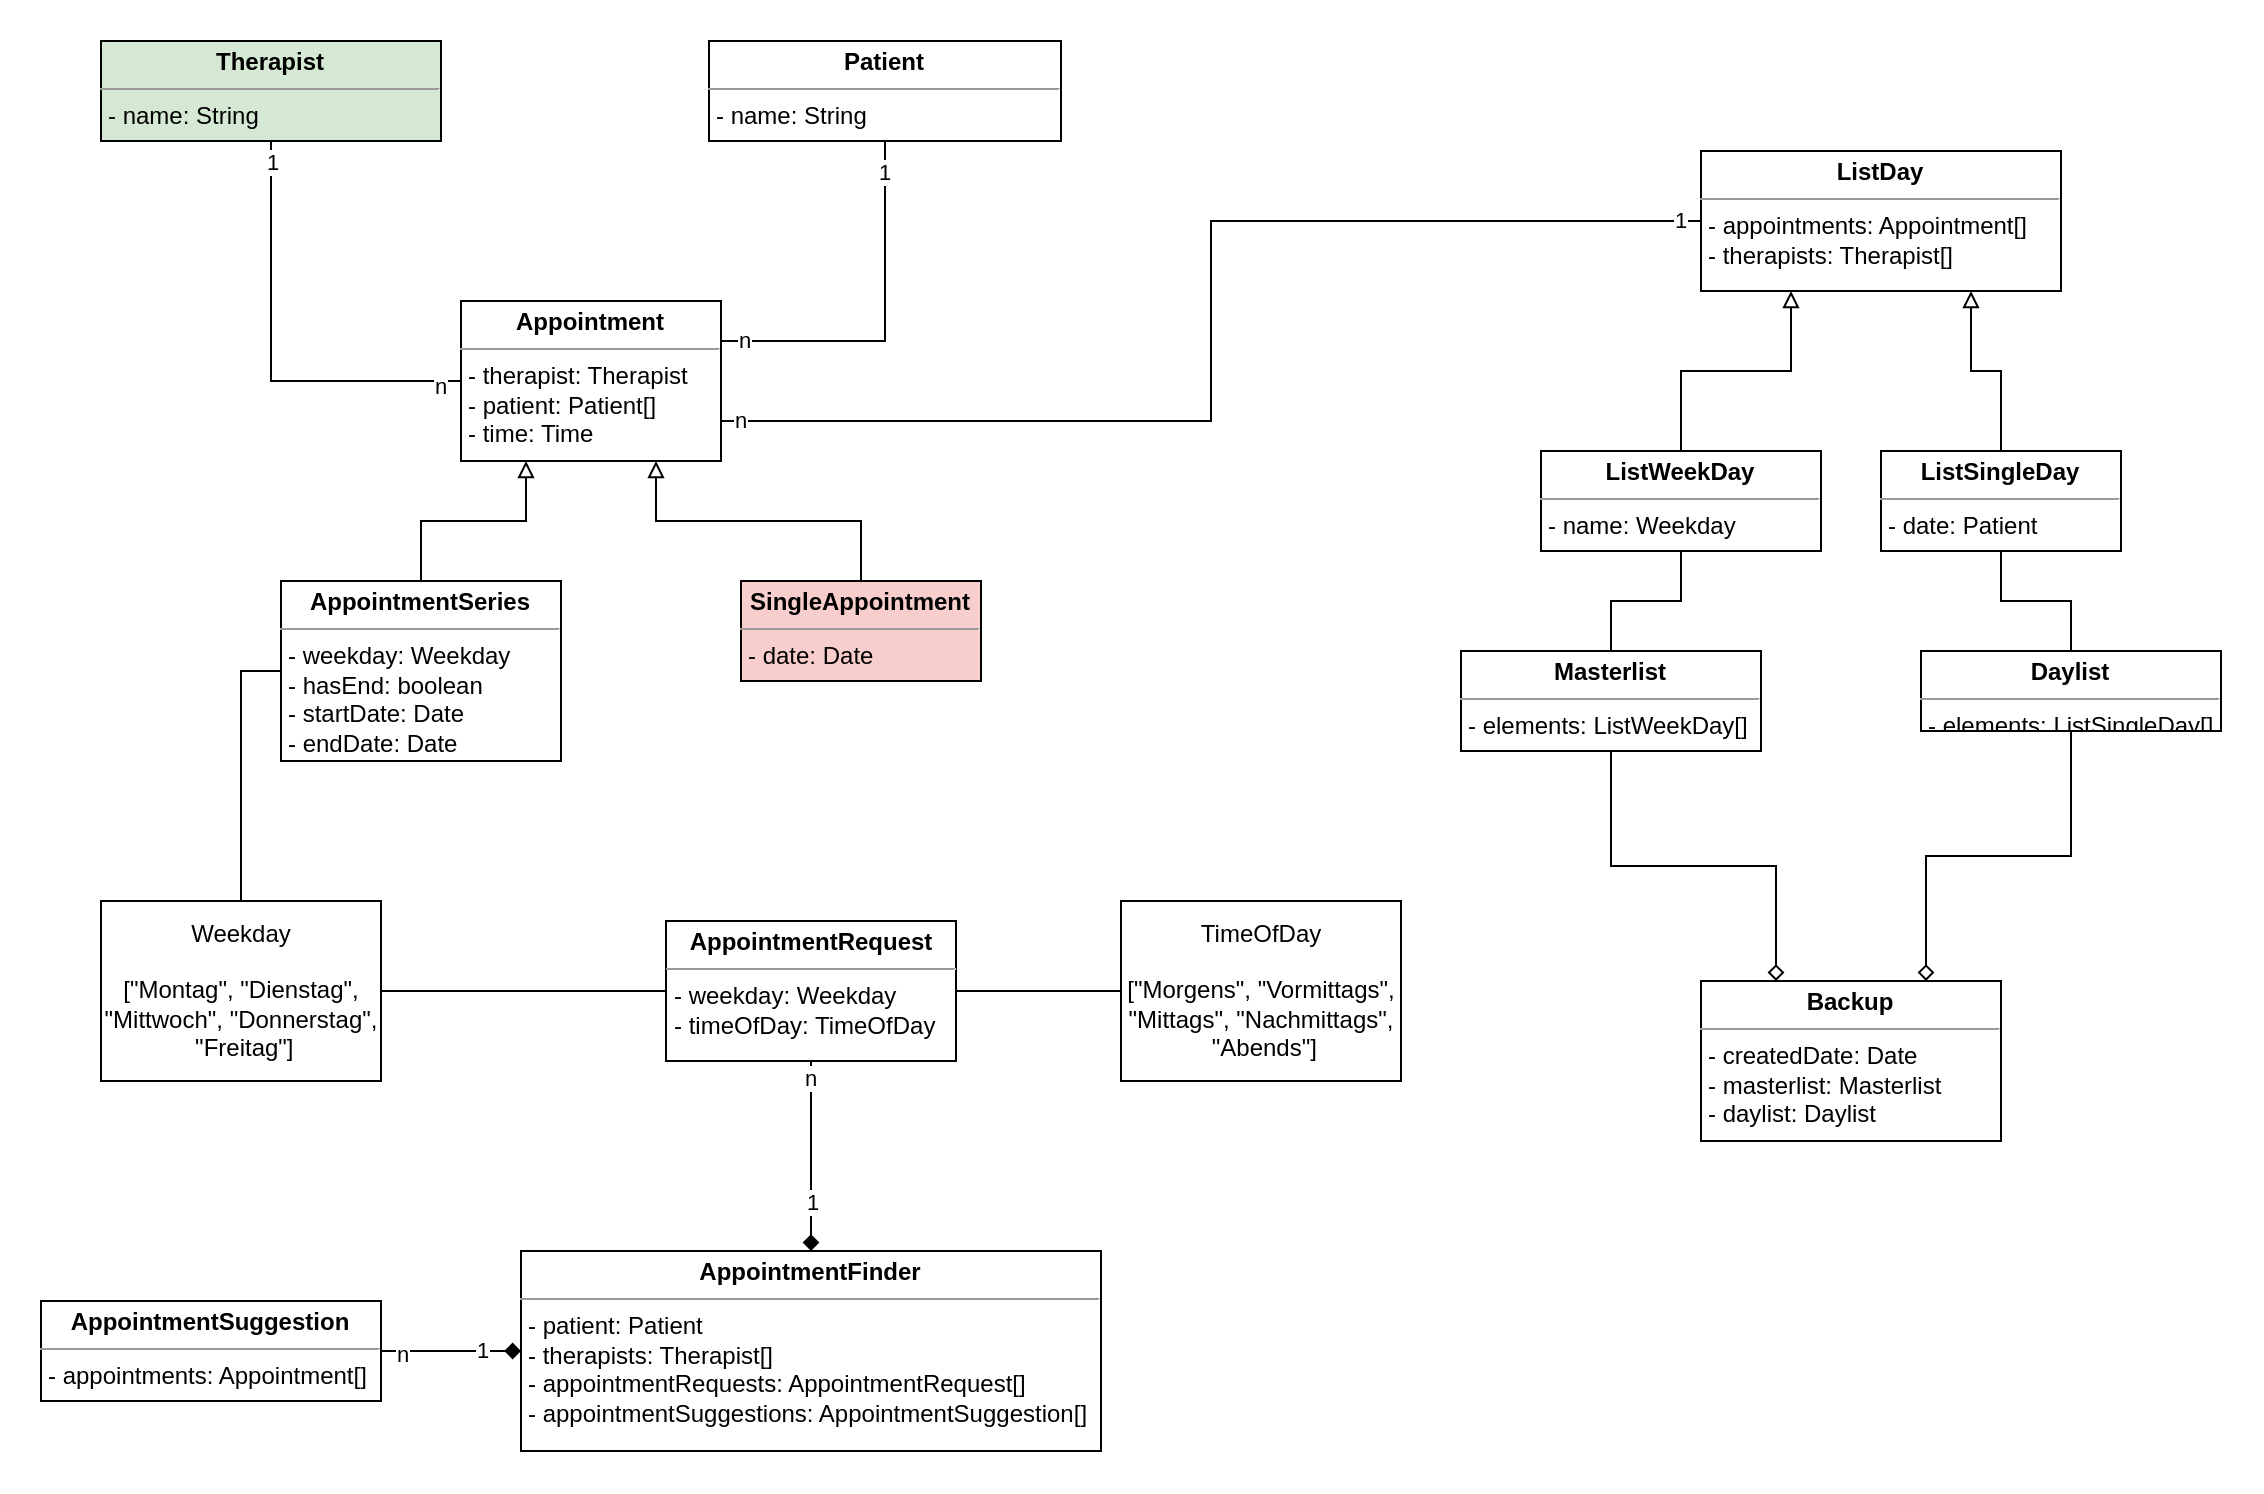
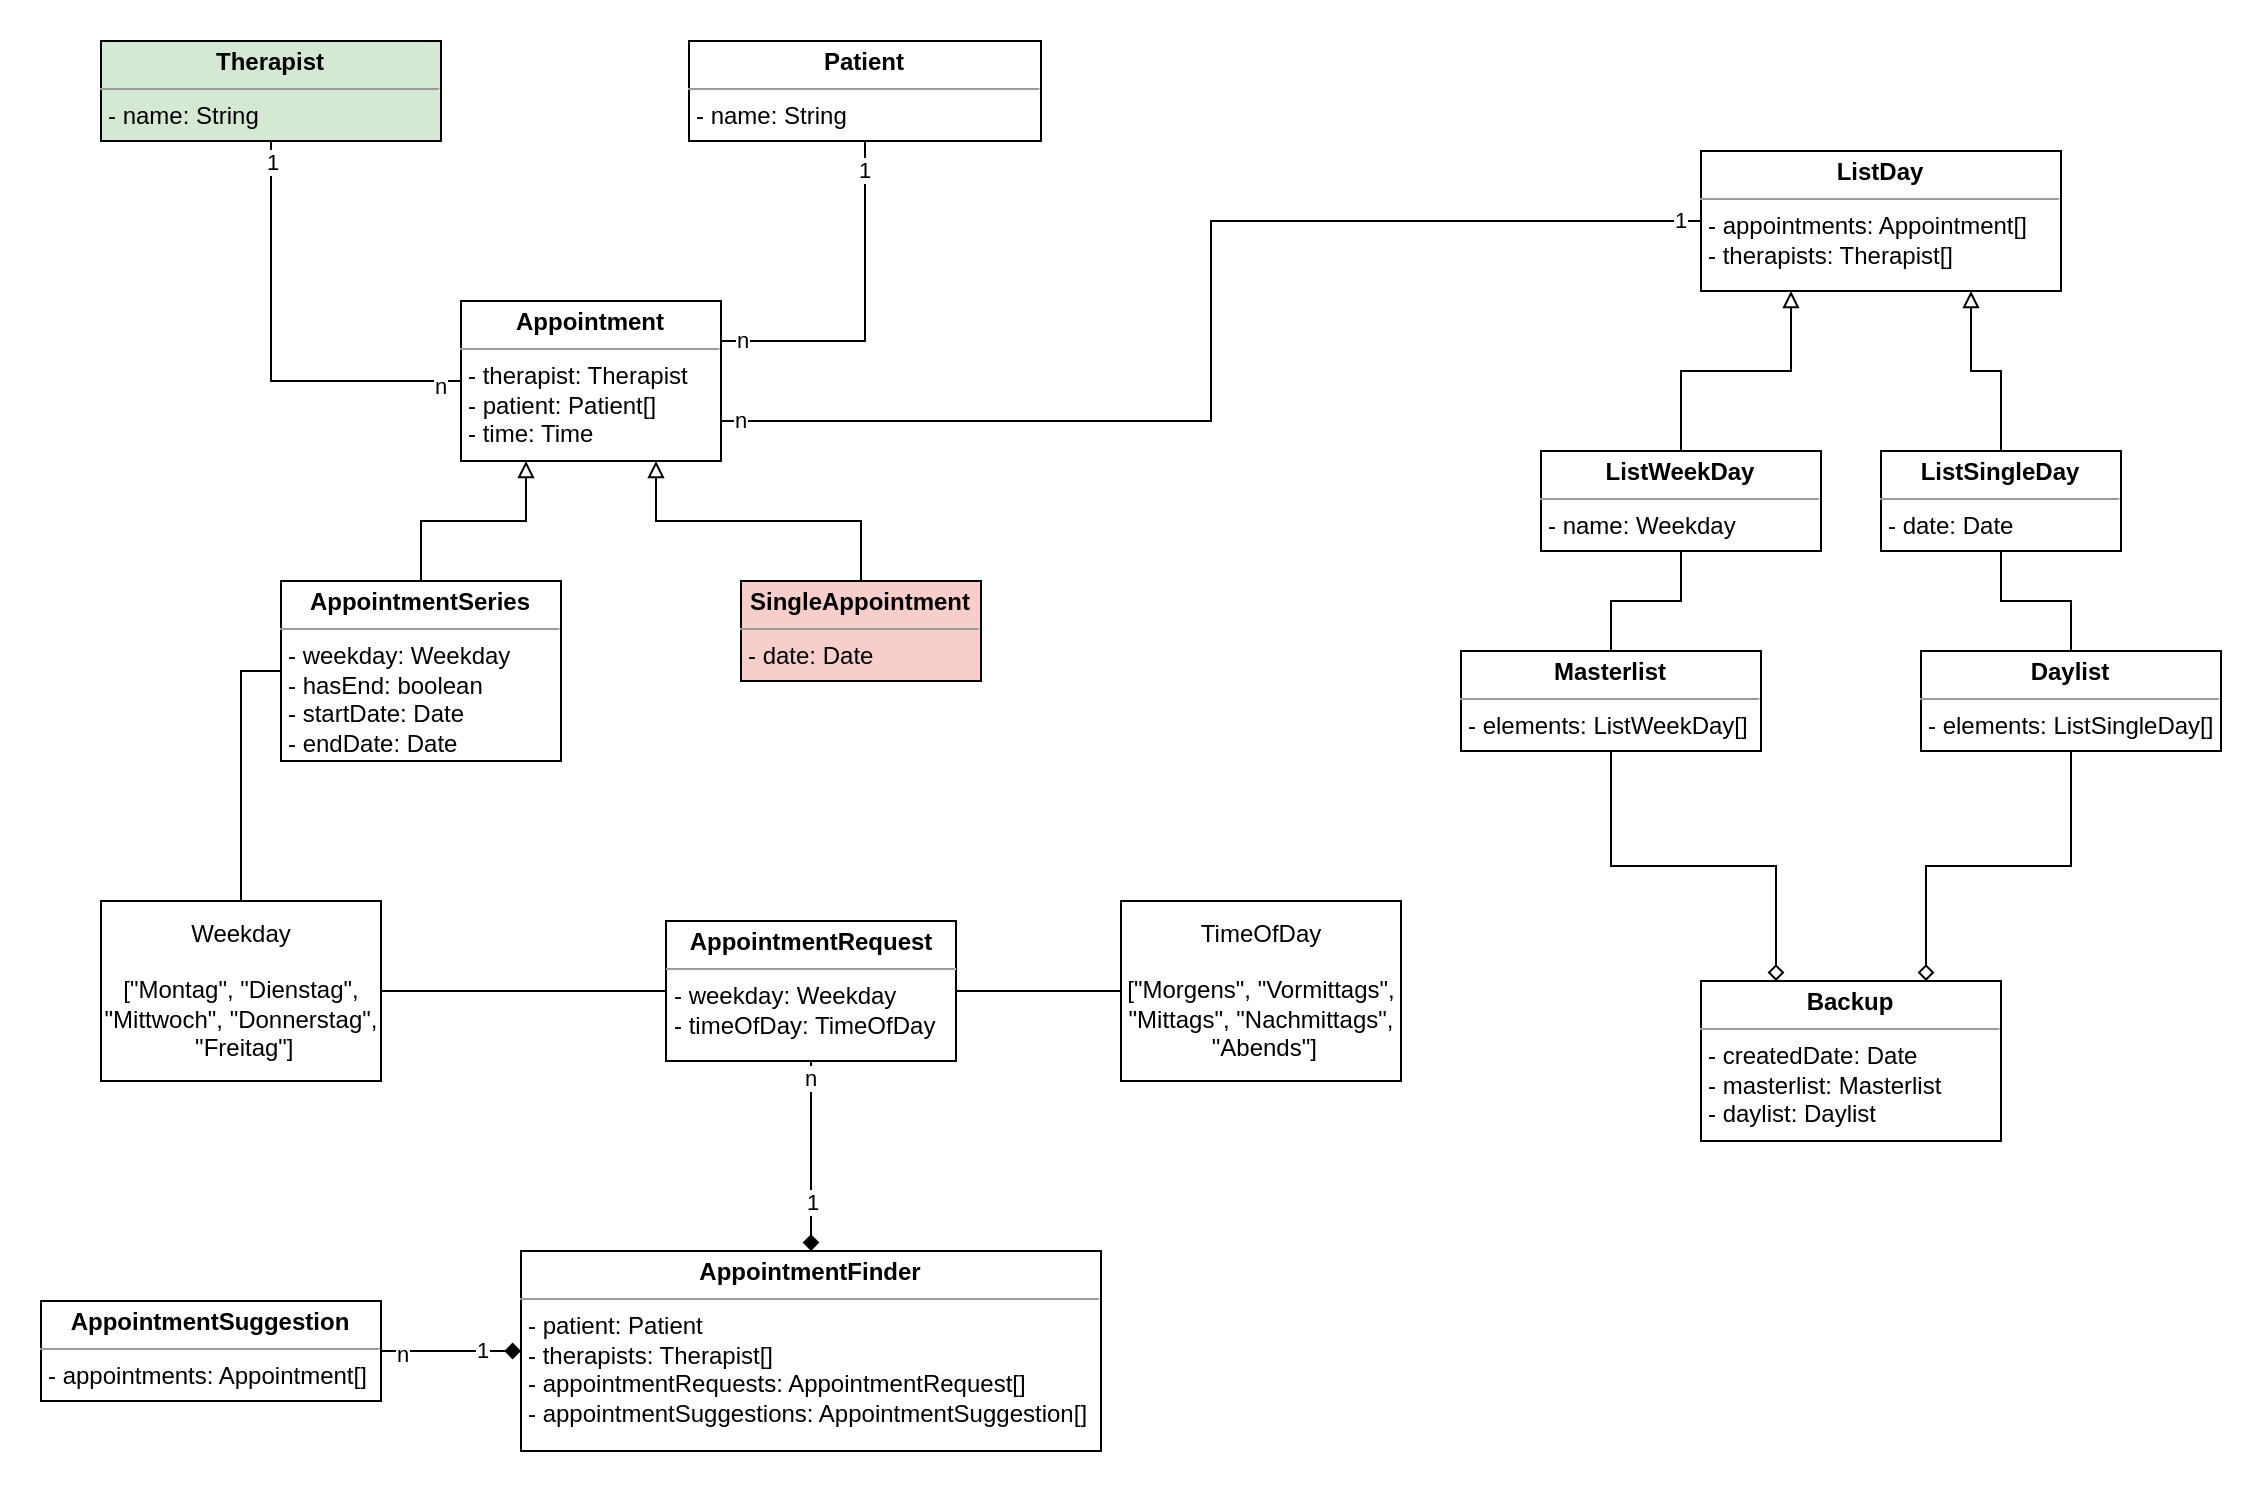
node "Patient - name: String": moved (885, 91) -> (865, 91)
node "ListSingleDay - date: Patient": label "ListSingleDay - date: Patient" -> "ListSingleDay - date: Date"
node "Daylist - elements: ListSingleDay[]": size 300x80 -> 300x100
